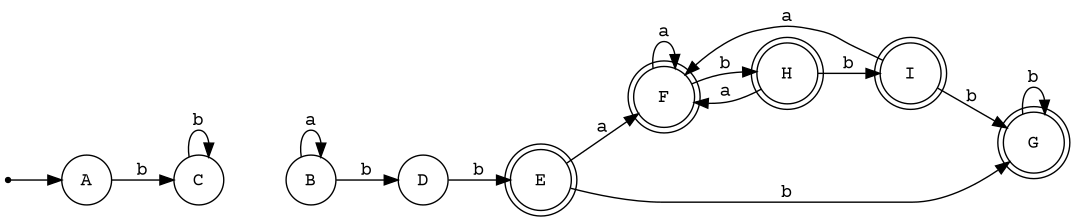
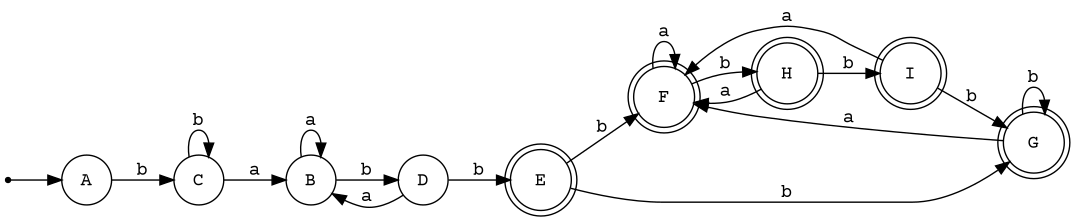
edge "E" -> "F": label "a" -> "b"
edge "G" -> "F": added, label "a"
edge "C" -> "B": added, label "a"
edge "D" -> "B": added, label "a"
